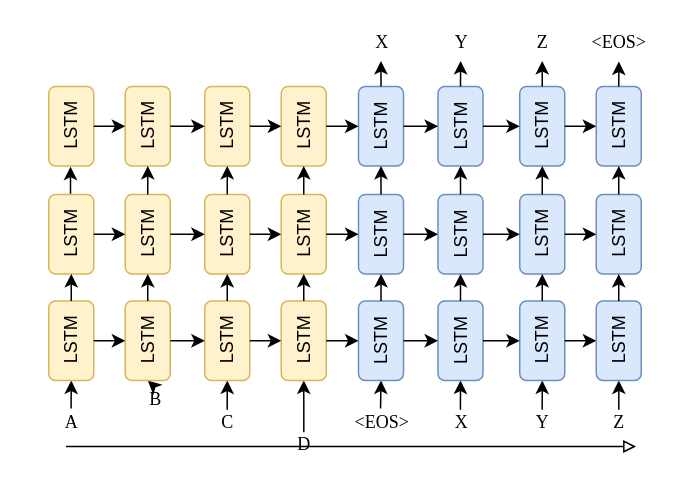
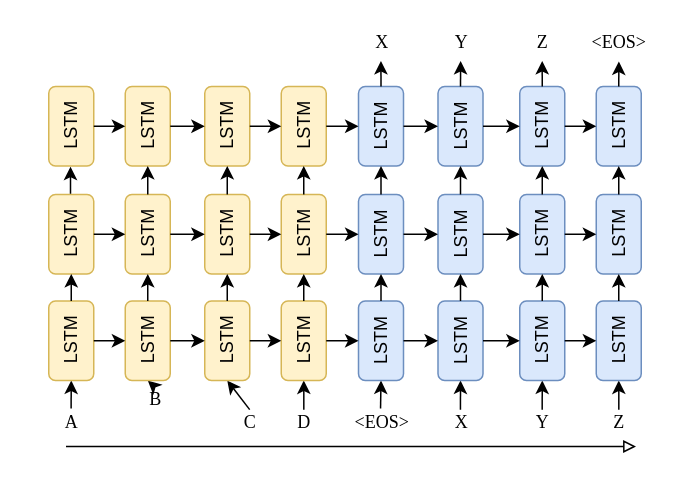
node "C": moved (227, 425) -> (250, 425)
node "D": moved (304, 447) -> (304, 425)
